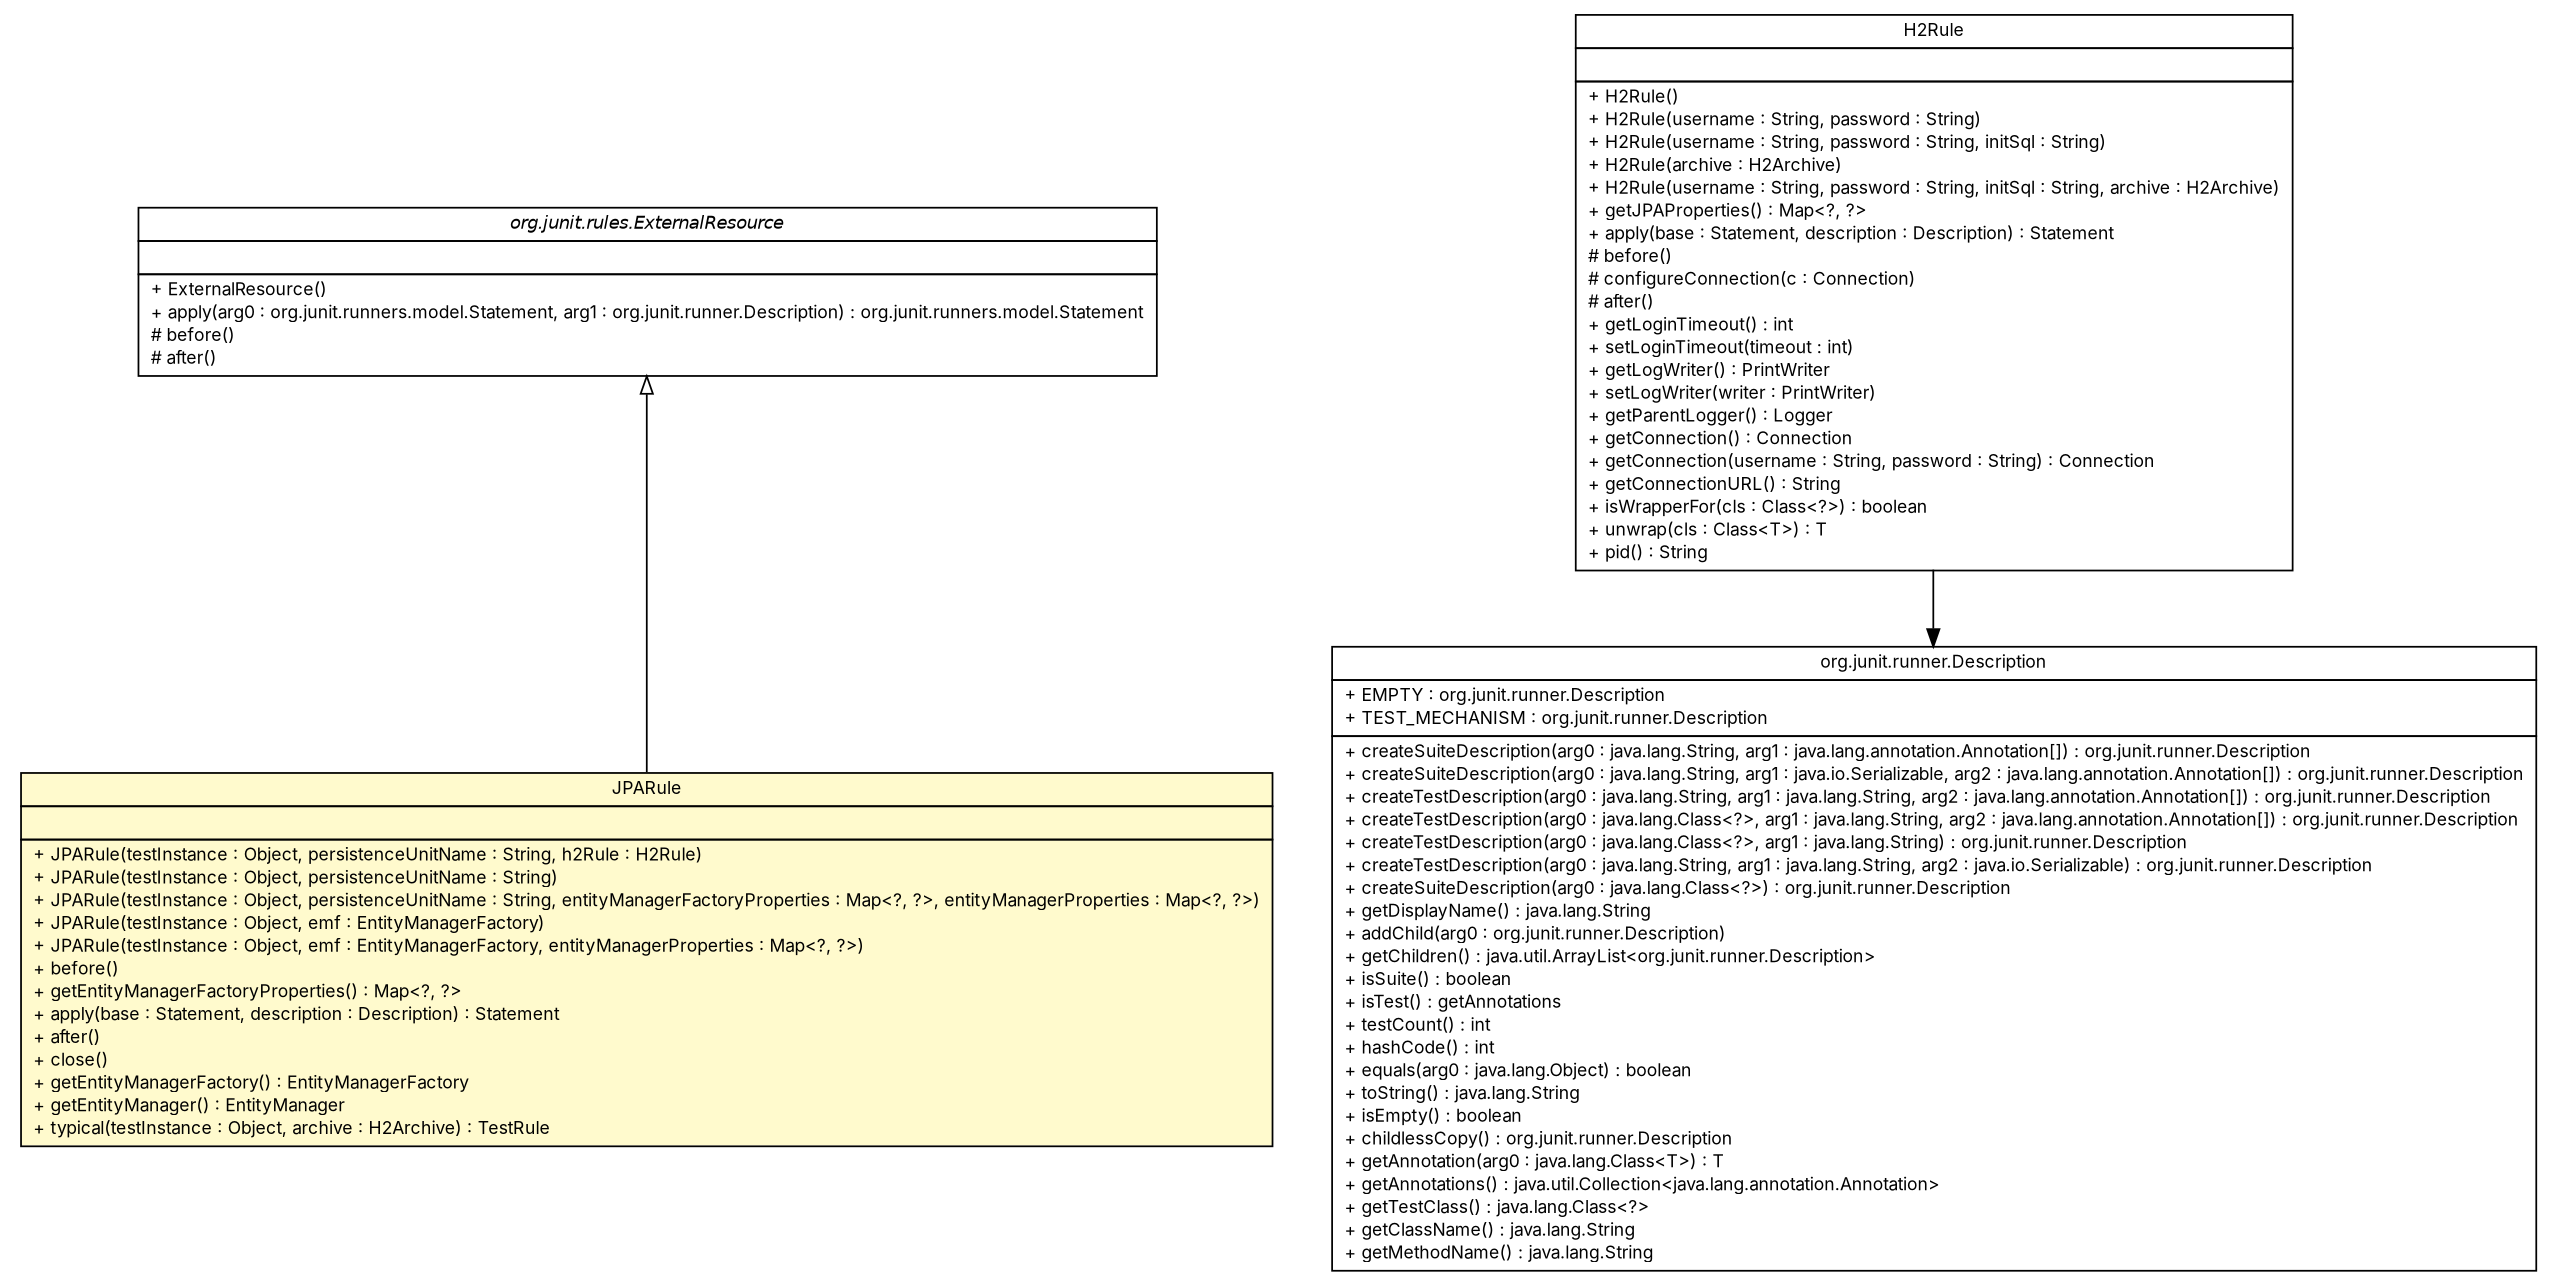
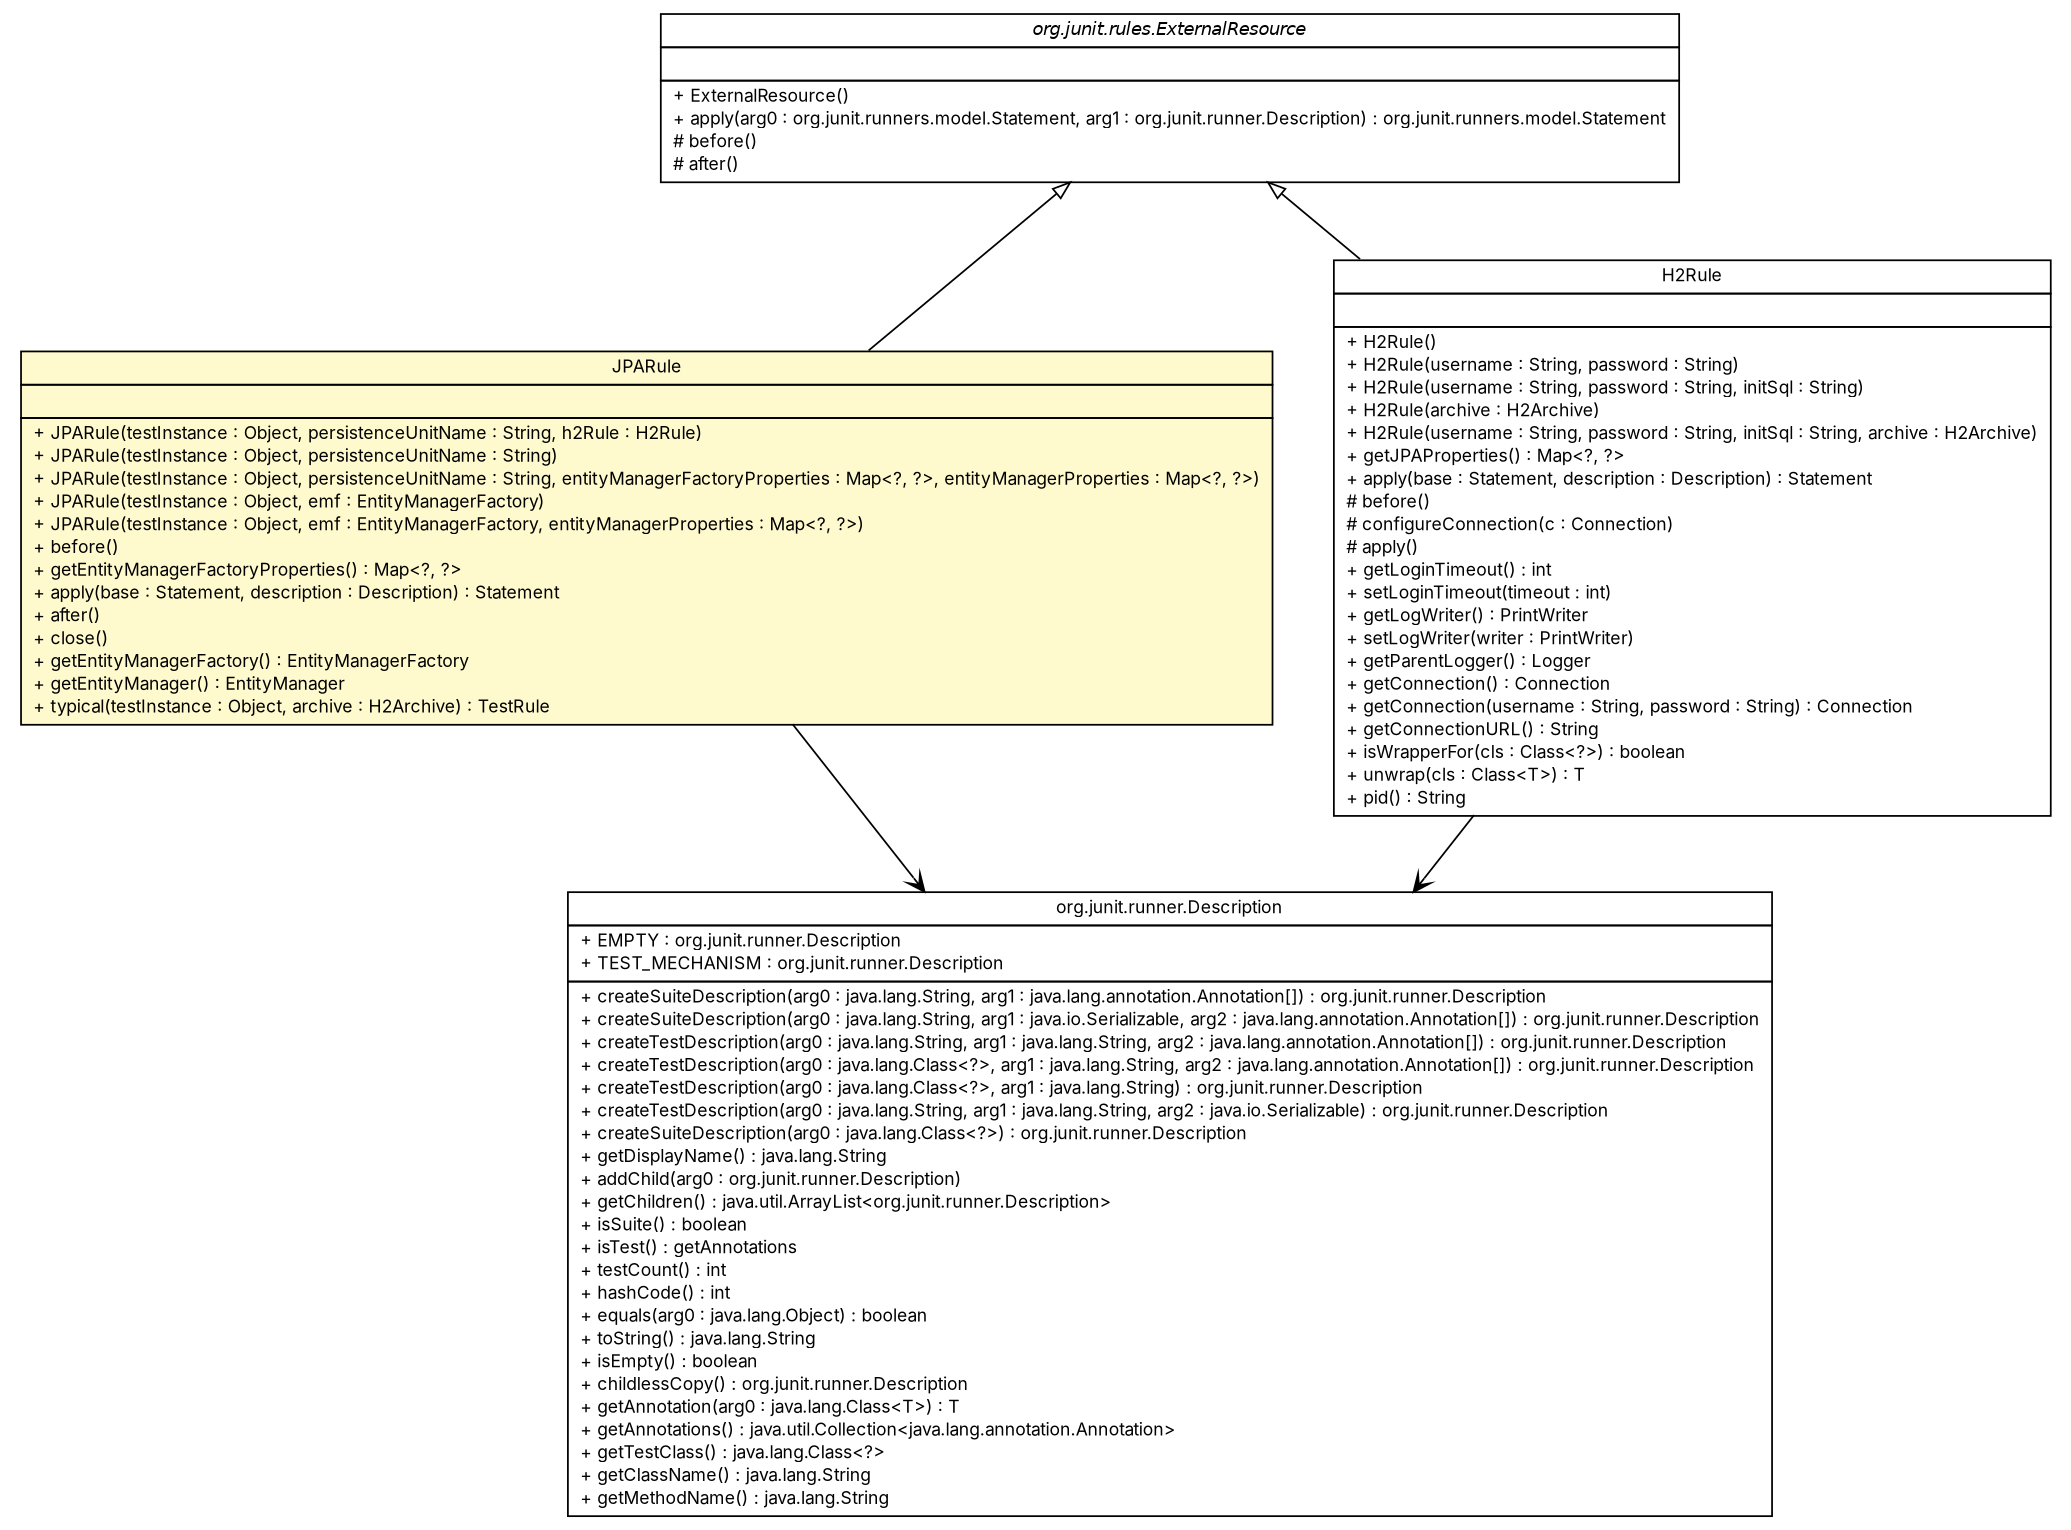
edge "H2Rule" -> "org.junit.rules.ExternalResource": added
node "H2Rule": text "# after()" -> "# apply()"
edge "H2Rule" -> "org.junit.runner.Description": arrowhead normal -> open
edge "JPARule" -> "org.junit.runner.Description": added
